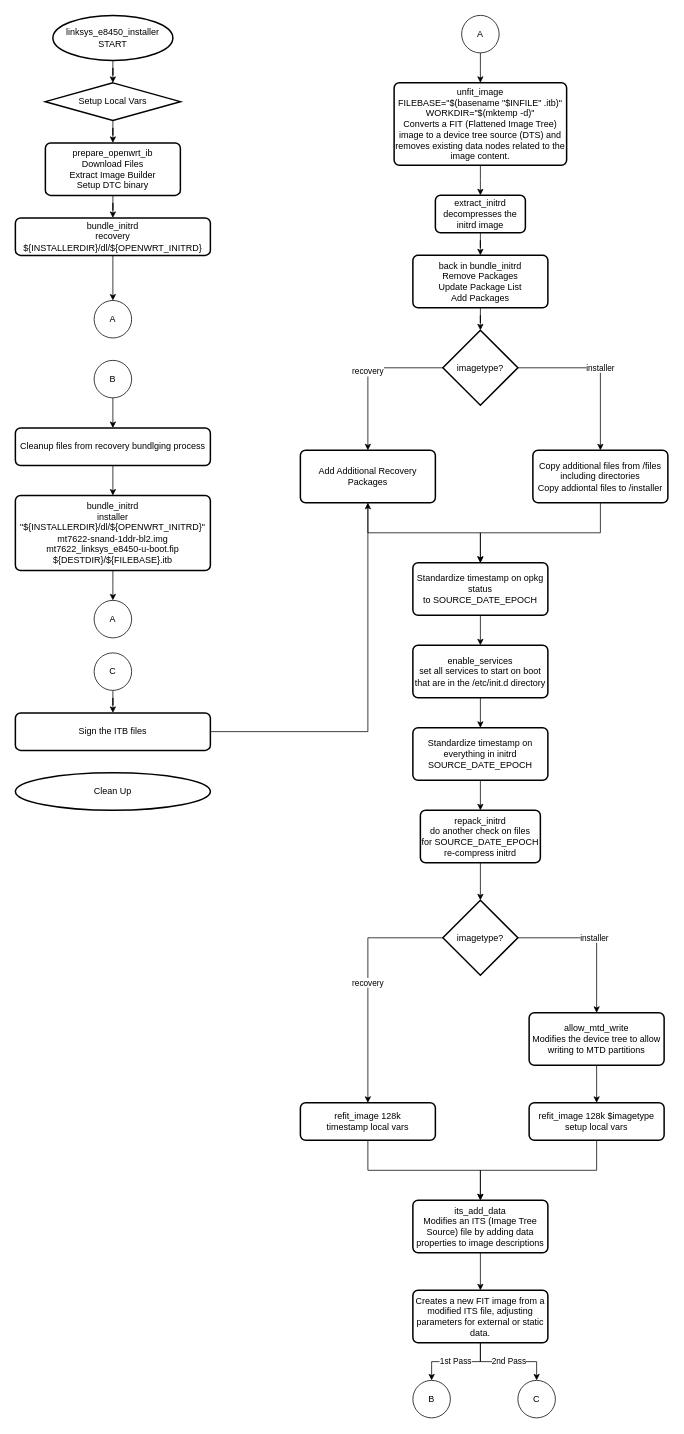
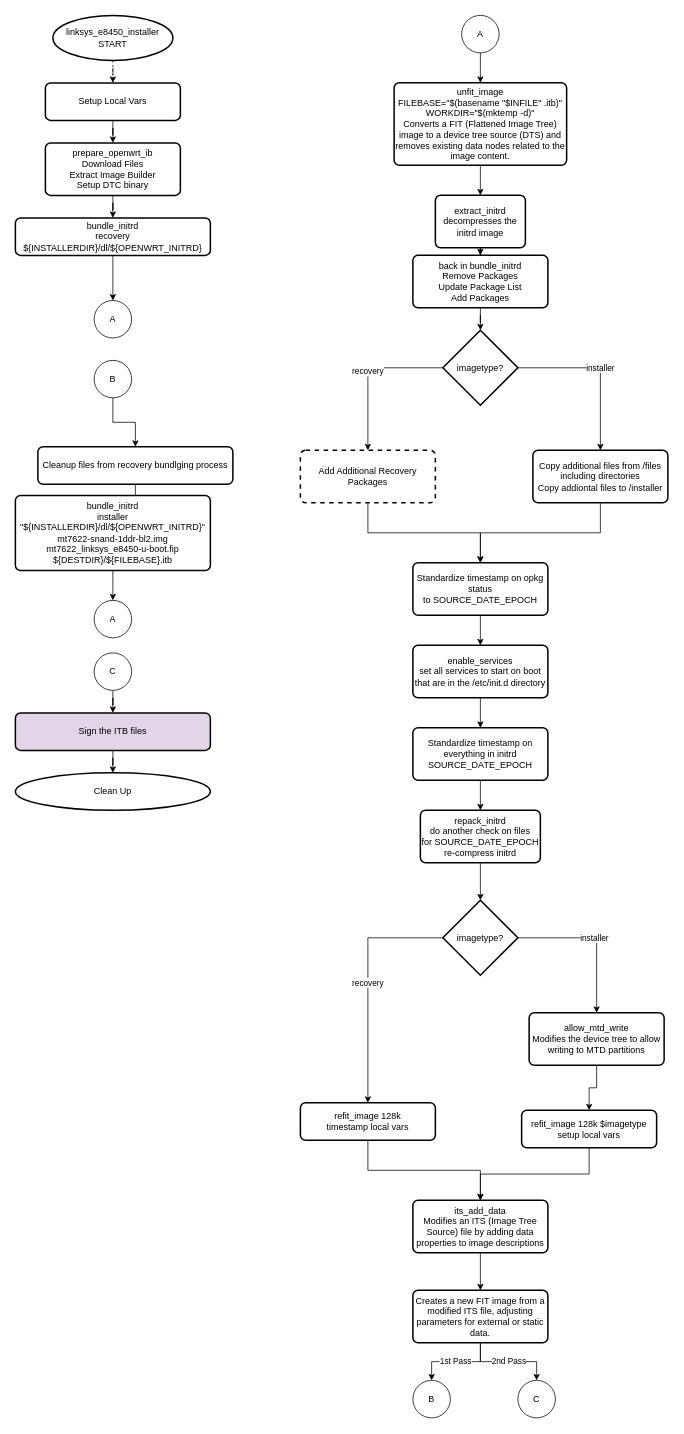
edge "linksys_e8450_installer START" -> "Setup Local Vars": style solid -> dashed
node "Setup Local Vars": shape diamond -> rounded rectangle
node "extract_initrd decompresses the initrd image": size 90x38 -> 90x53
node "Cleanup files from recovery bundlging process": moved (113, 447) -> (135, 465)
node "Add Additional Recovery Packages": style solid -> dashed
edge "Sign the ITB files" -> "Add Additional Recovery Packages": now "Sign the ITB files" -> "Clean Up"
node "Sign the ITB files": fillcolor #ffffff -> #e1d5e7
node "refit_image 128k $imagetype setup local vars": moved (597, 1122) -> (589, 1129)
